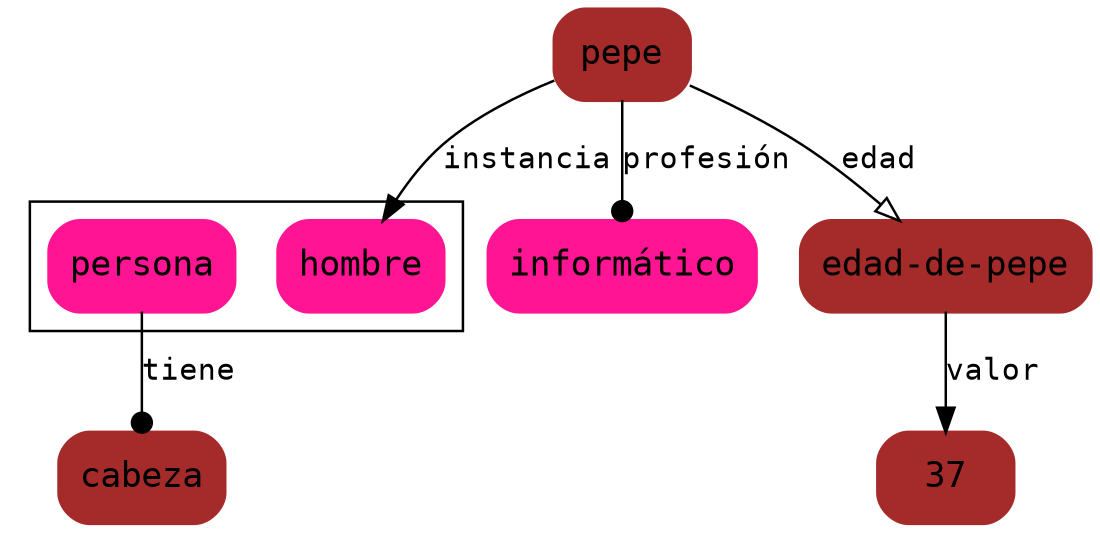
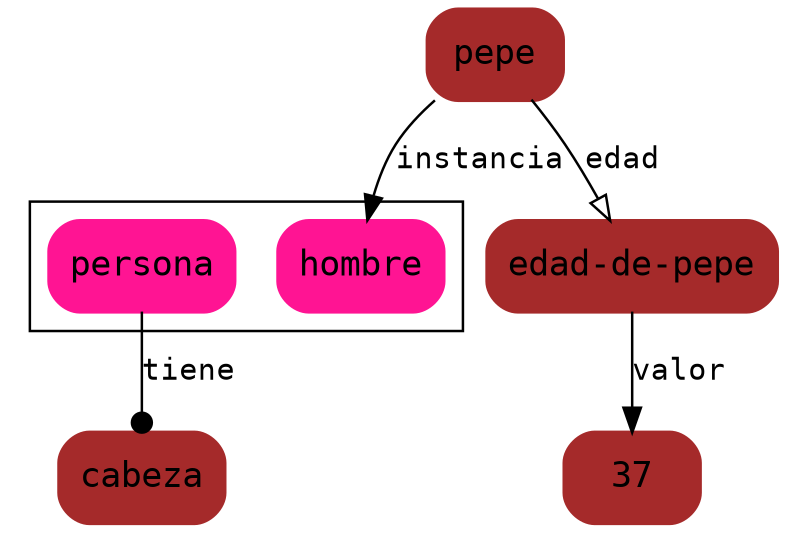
node "informático": removed
